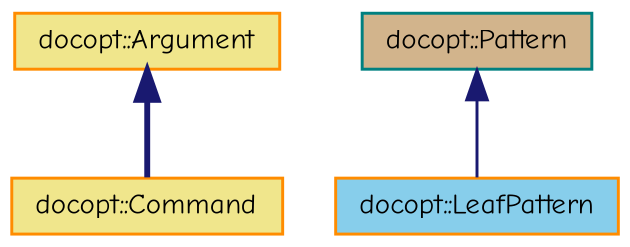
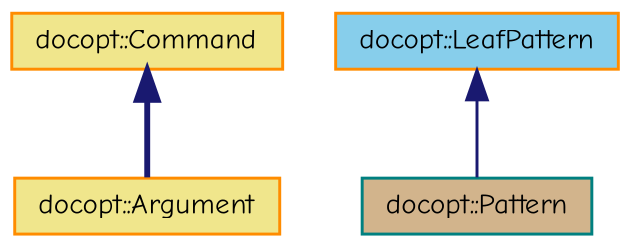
edge "docopt::Command" -> "docopt::Argument": reversed
edge "docopt::LeafPattern" -> "docopt::Pattern": reversed
